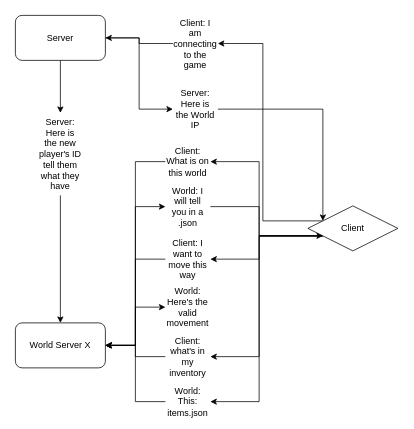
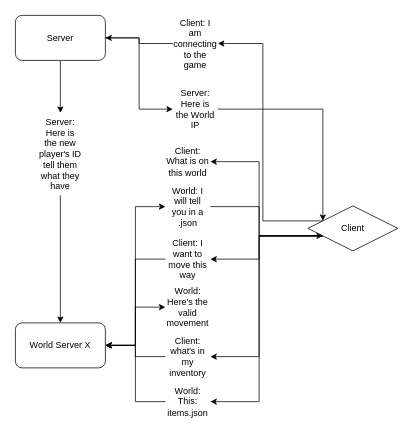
edge "Client: What is on this world" -> "World Server X": removed
